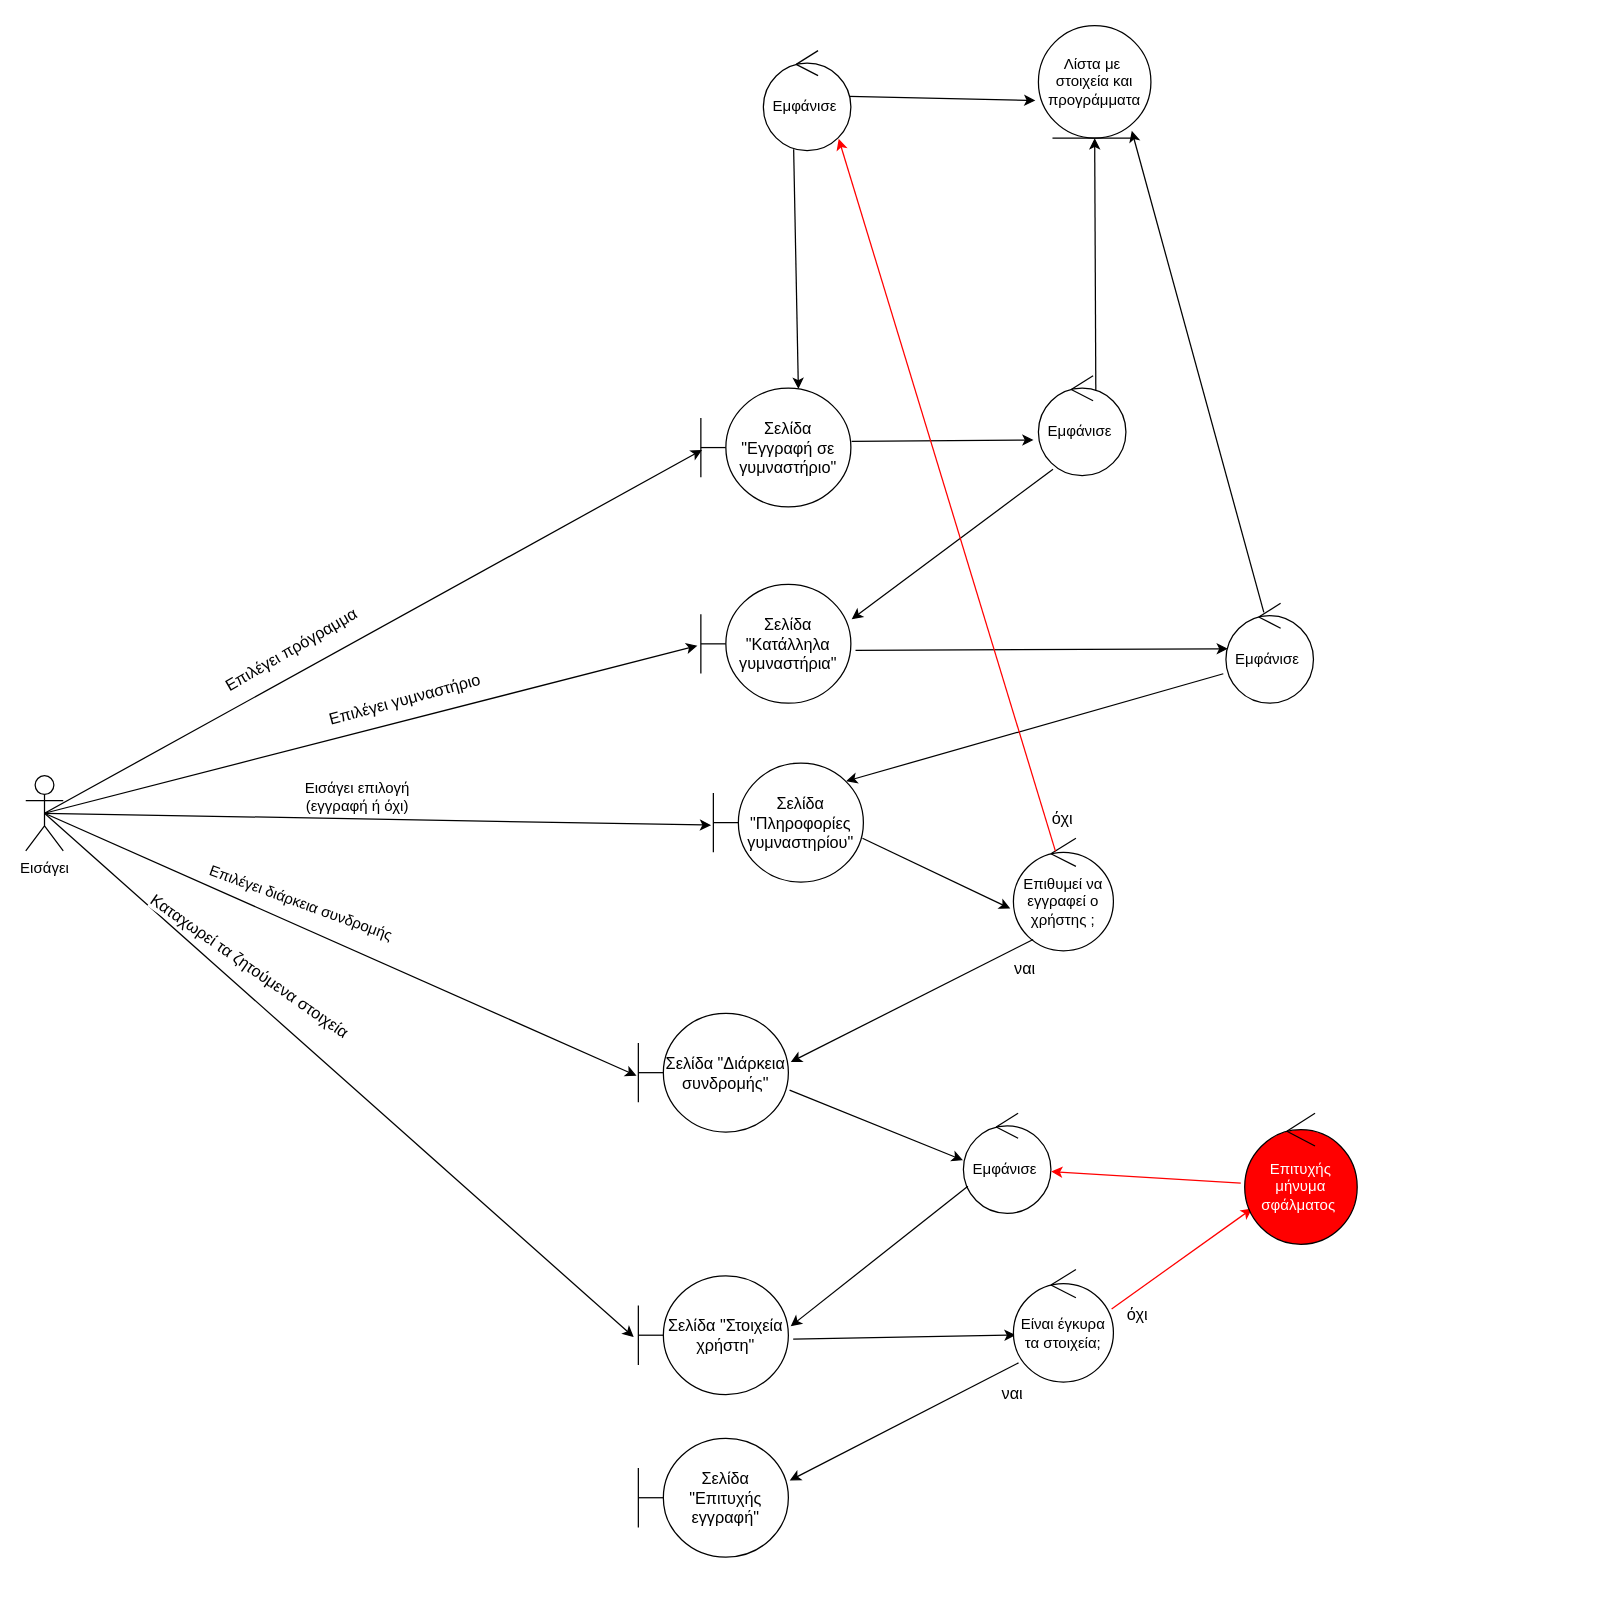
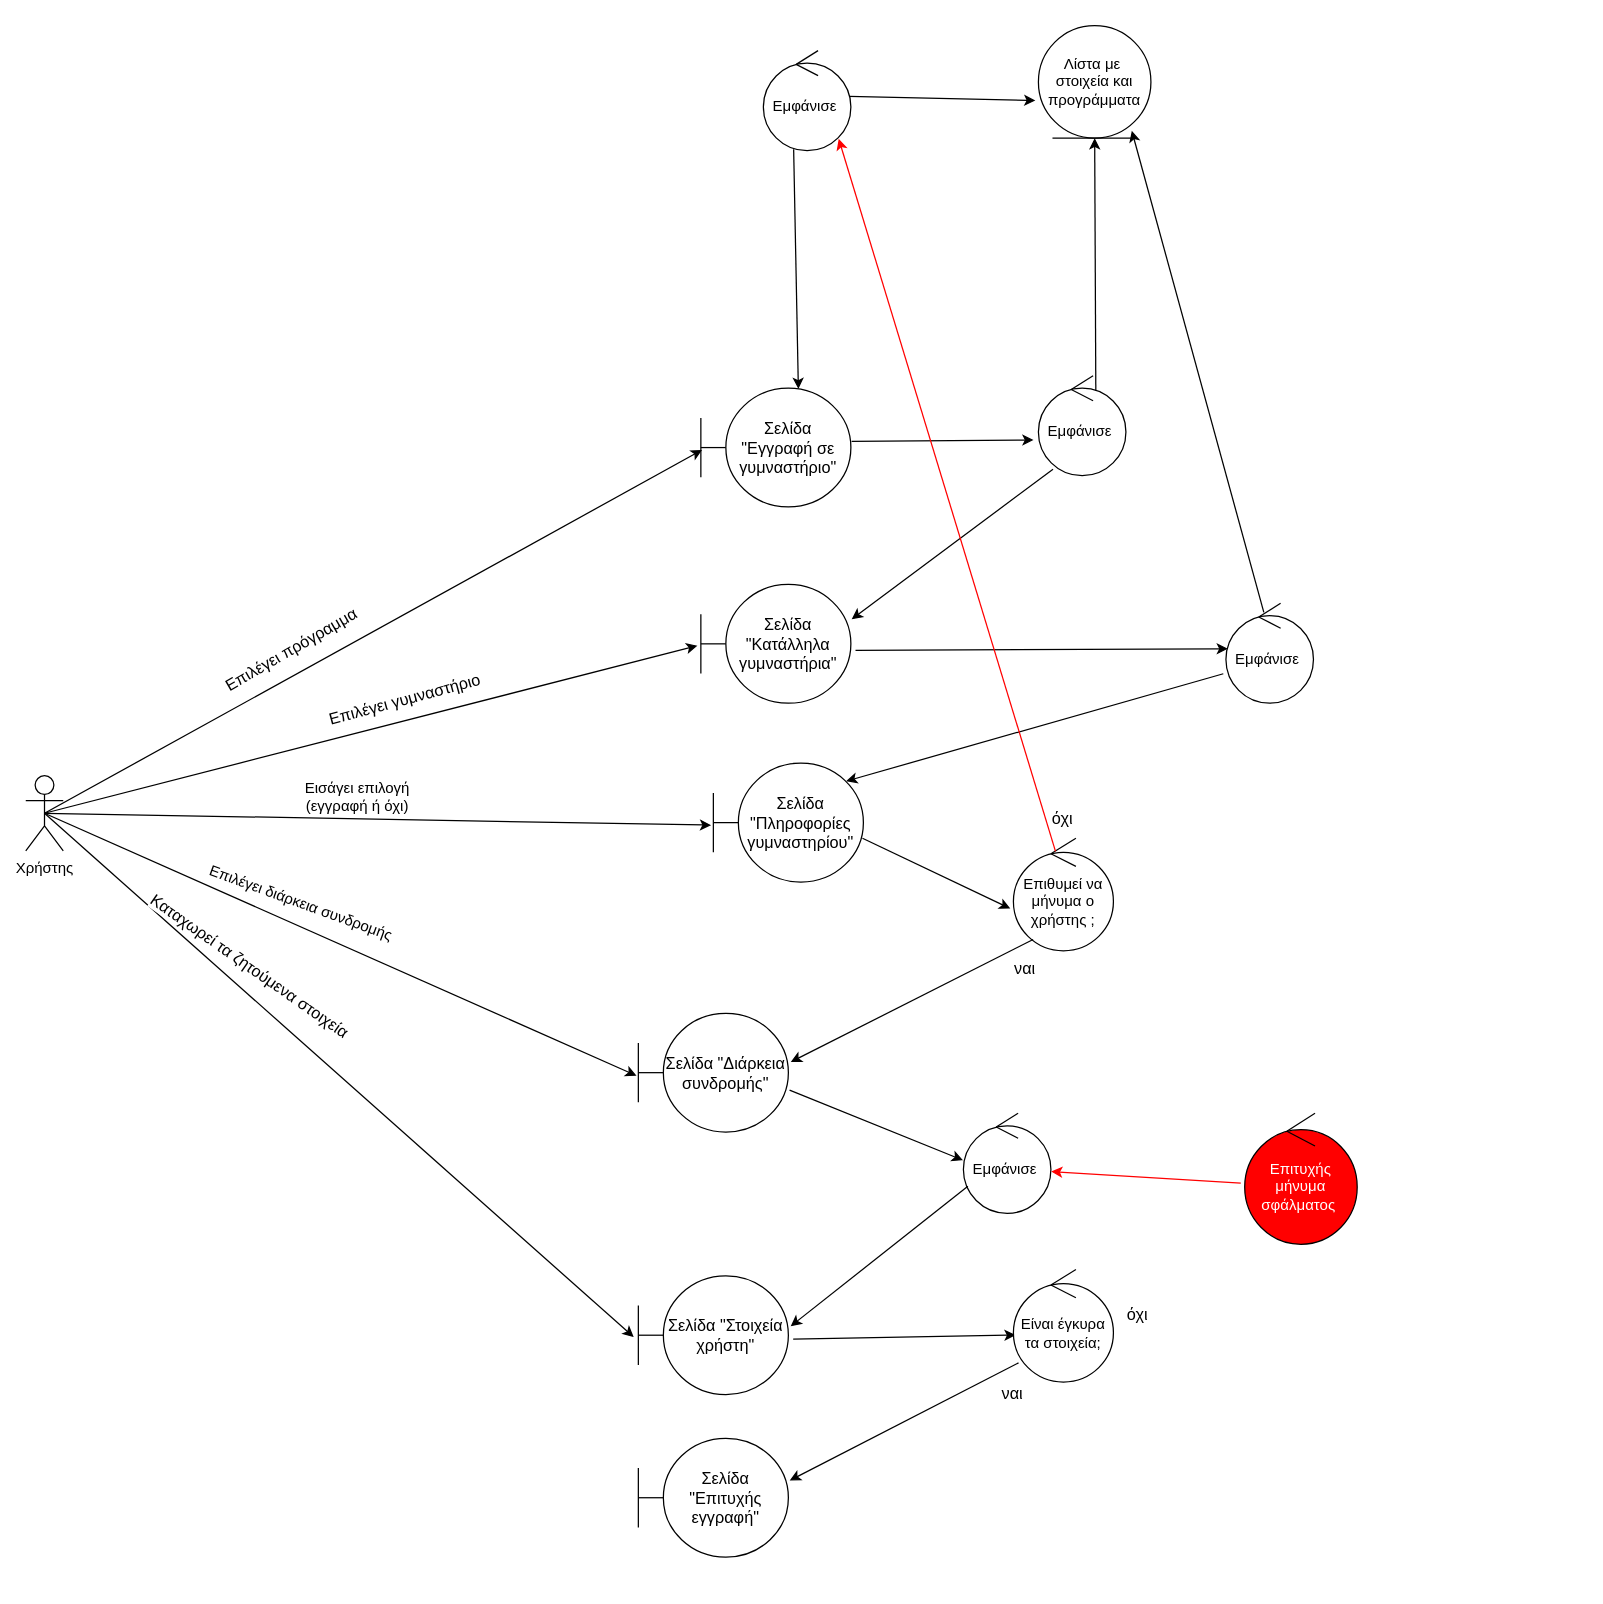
node "Εισάγει": label "Εισάγει" -> "Χρήστης"
node "Επιθυμεί να εγγραφεί ο χρήστης ;": label "Επιθυμεί να εγγραφεί ο χρήστης ;" -> "Επιθυμεί να μήνυμα ο χρήστης ;"
edge "Είναι έγκυρα τα στοιχεία;" -> "Επιτυχής μήνυμα σφάλματος": removed
